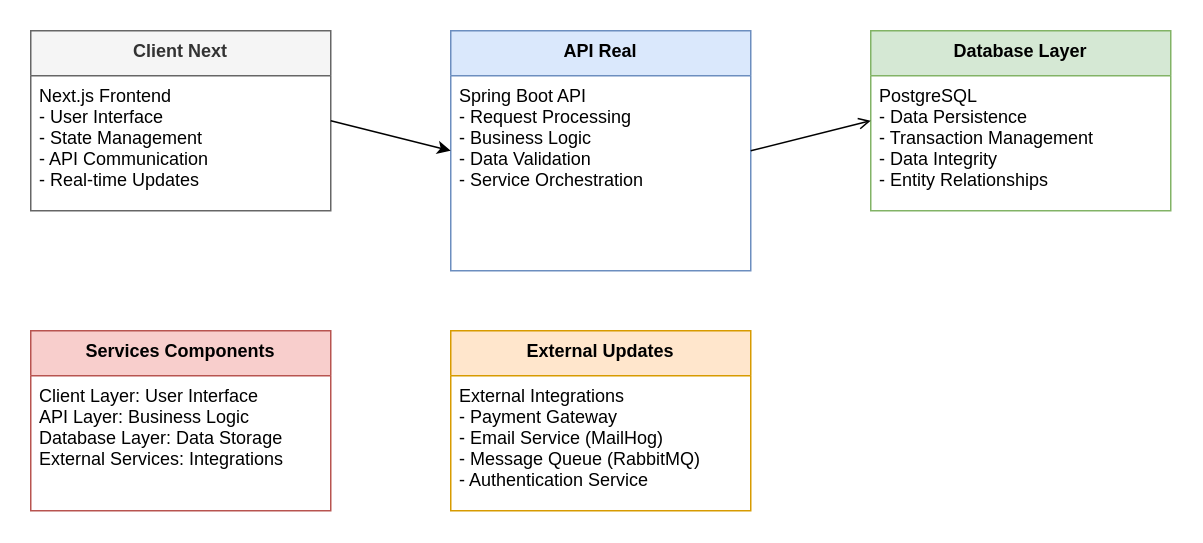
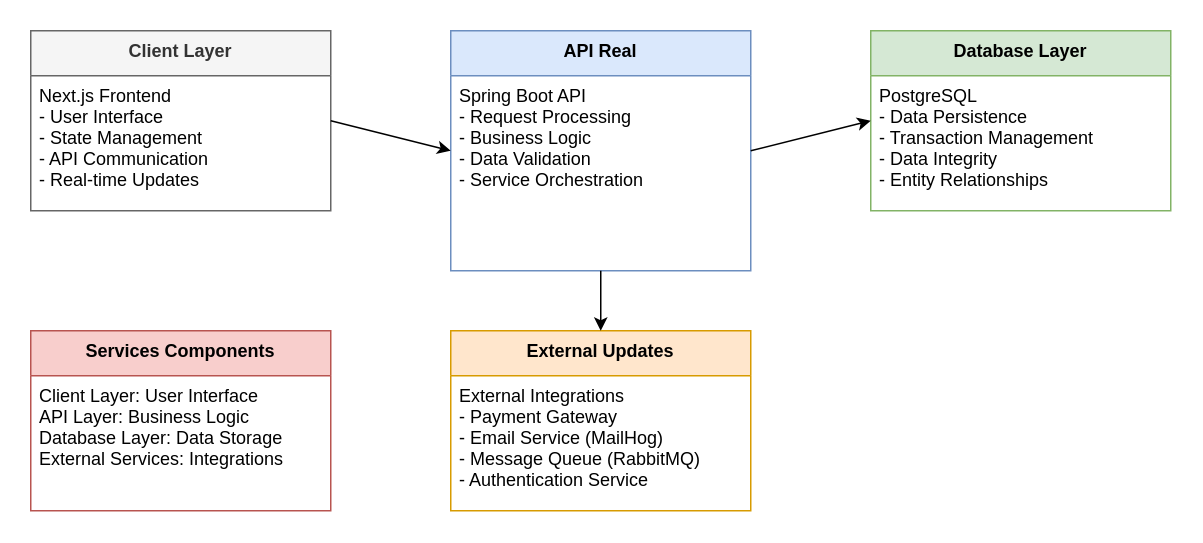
node "Client Next": label "Client Next" -> "Client Layer"
edge "API Real" -> "Database Layer": arrowhead open -> classic
edge "API Real" -> "External Updates": added
